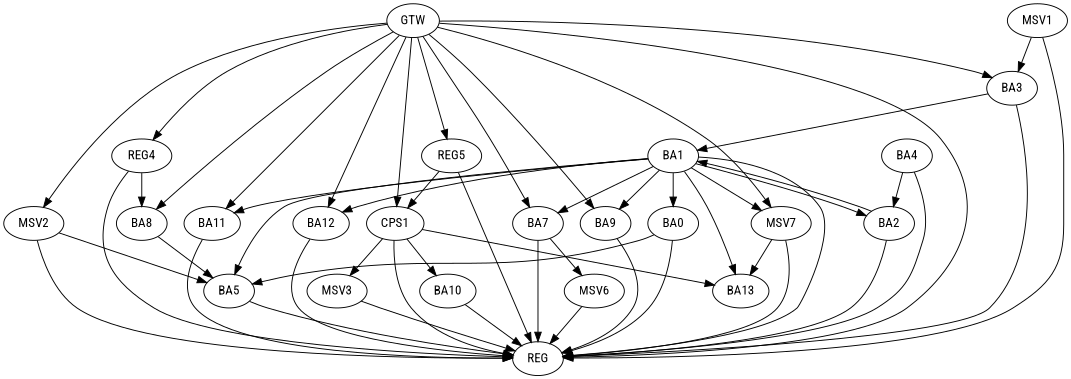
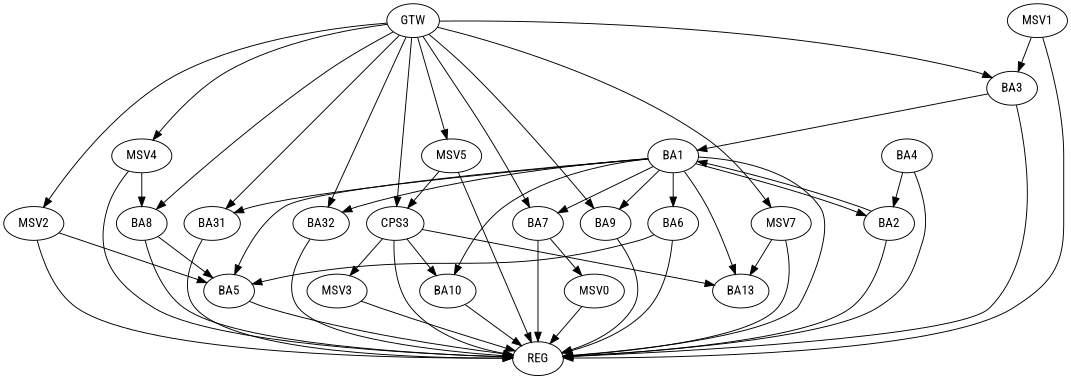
edge "GTW" -> "REG": now "BA8" -> "REG"
node "REG4": label "REG4" -> "MSV4"
node "REG5": label "REG5" -> "MSV5"
edge "BA1" -> "MSV7": now "BA1" -> "BA10"
node "BA11": label "BA11" -> "BA31"
node "BA12": label "BA12" -> "BA32"
node "CPS1": label "CPS1" -> "CPS3"
node "BA0": label "BA0" -> "BA6"
node "MSV6": label "MSV6" -> "MSV0"
